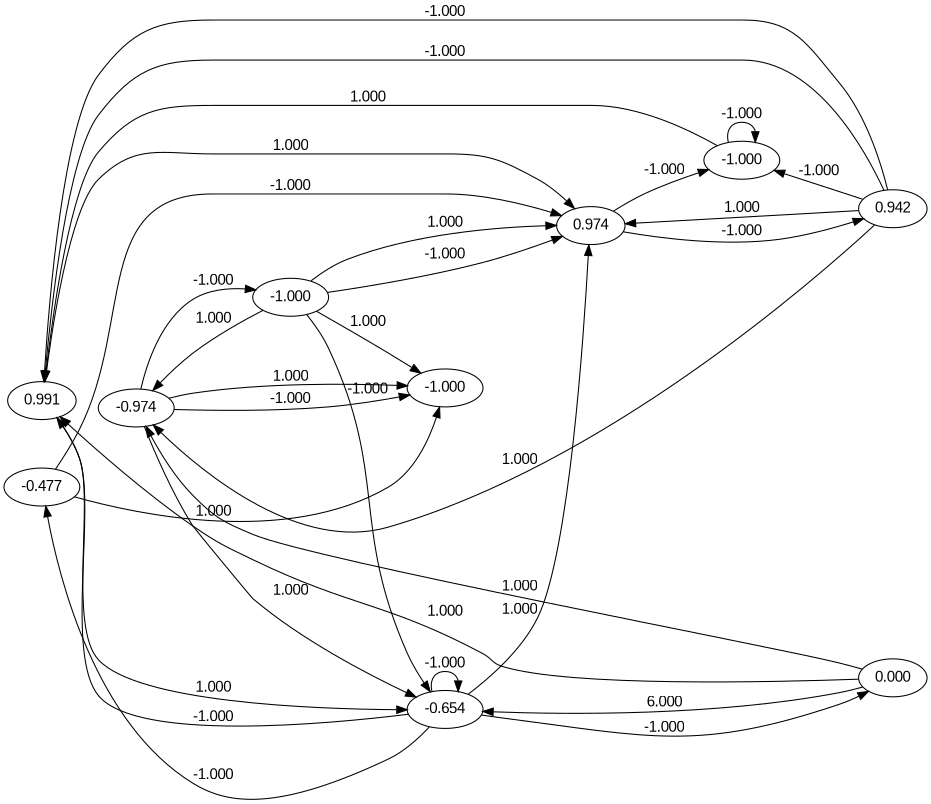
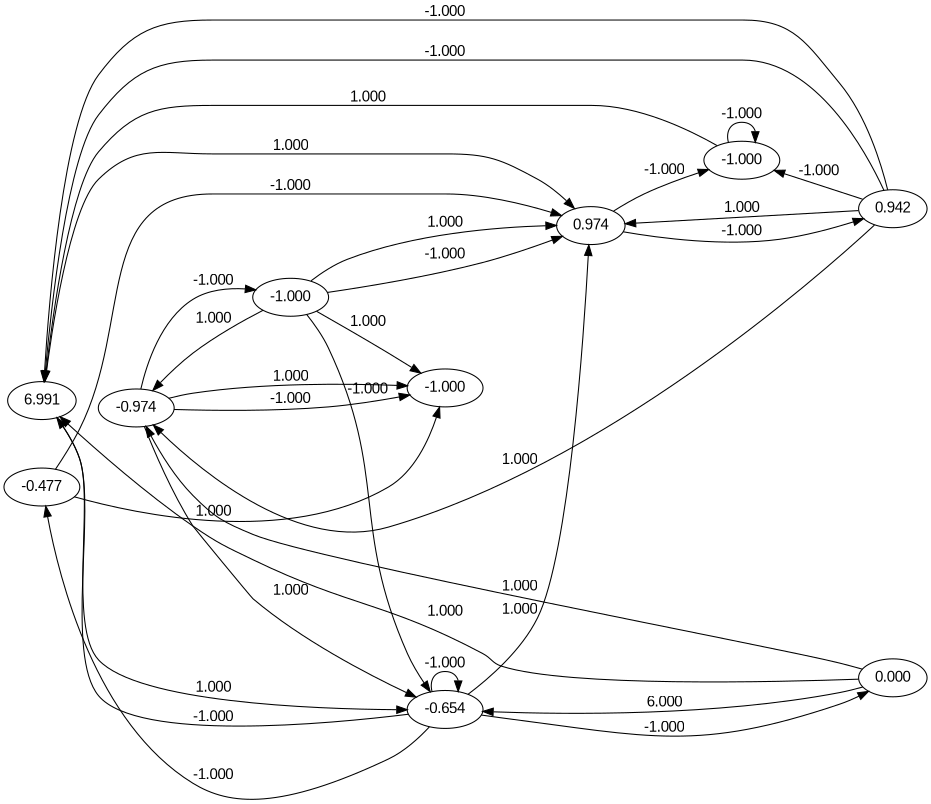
node "0.991": label "0.991" -> "6.991"
